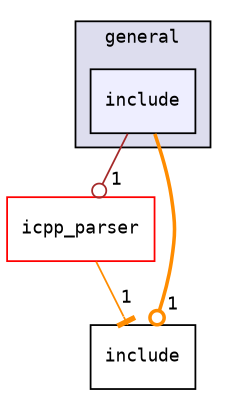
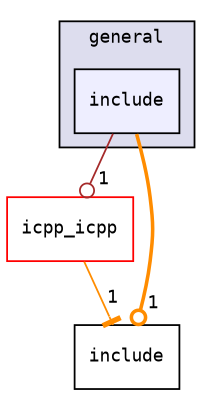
node "icpp_parser": label "icpp_parser" -> "icpp_icpp"
